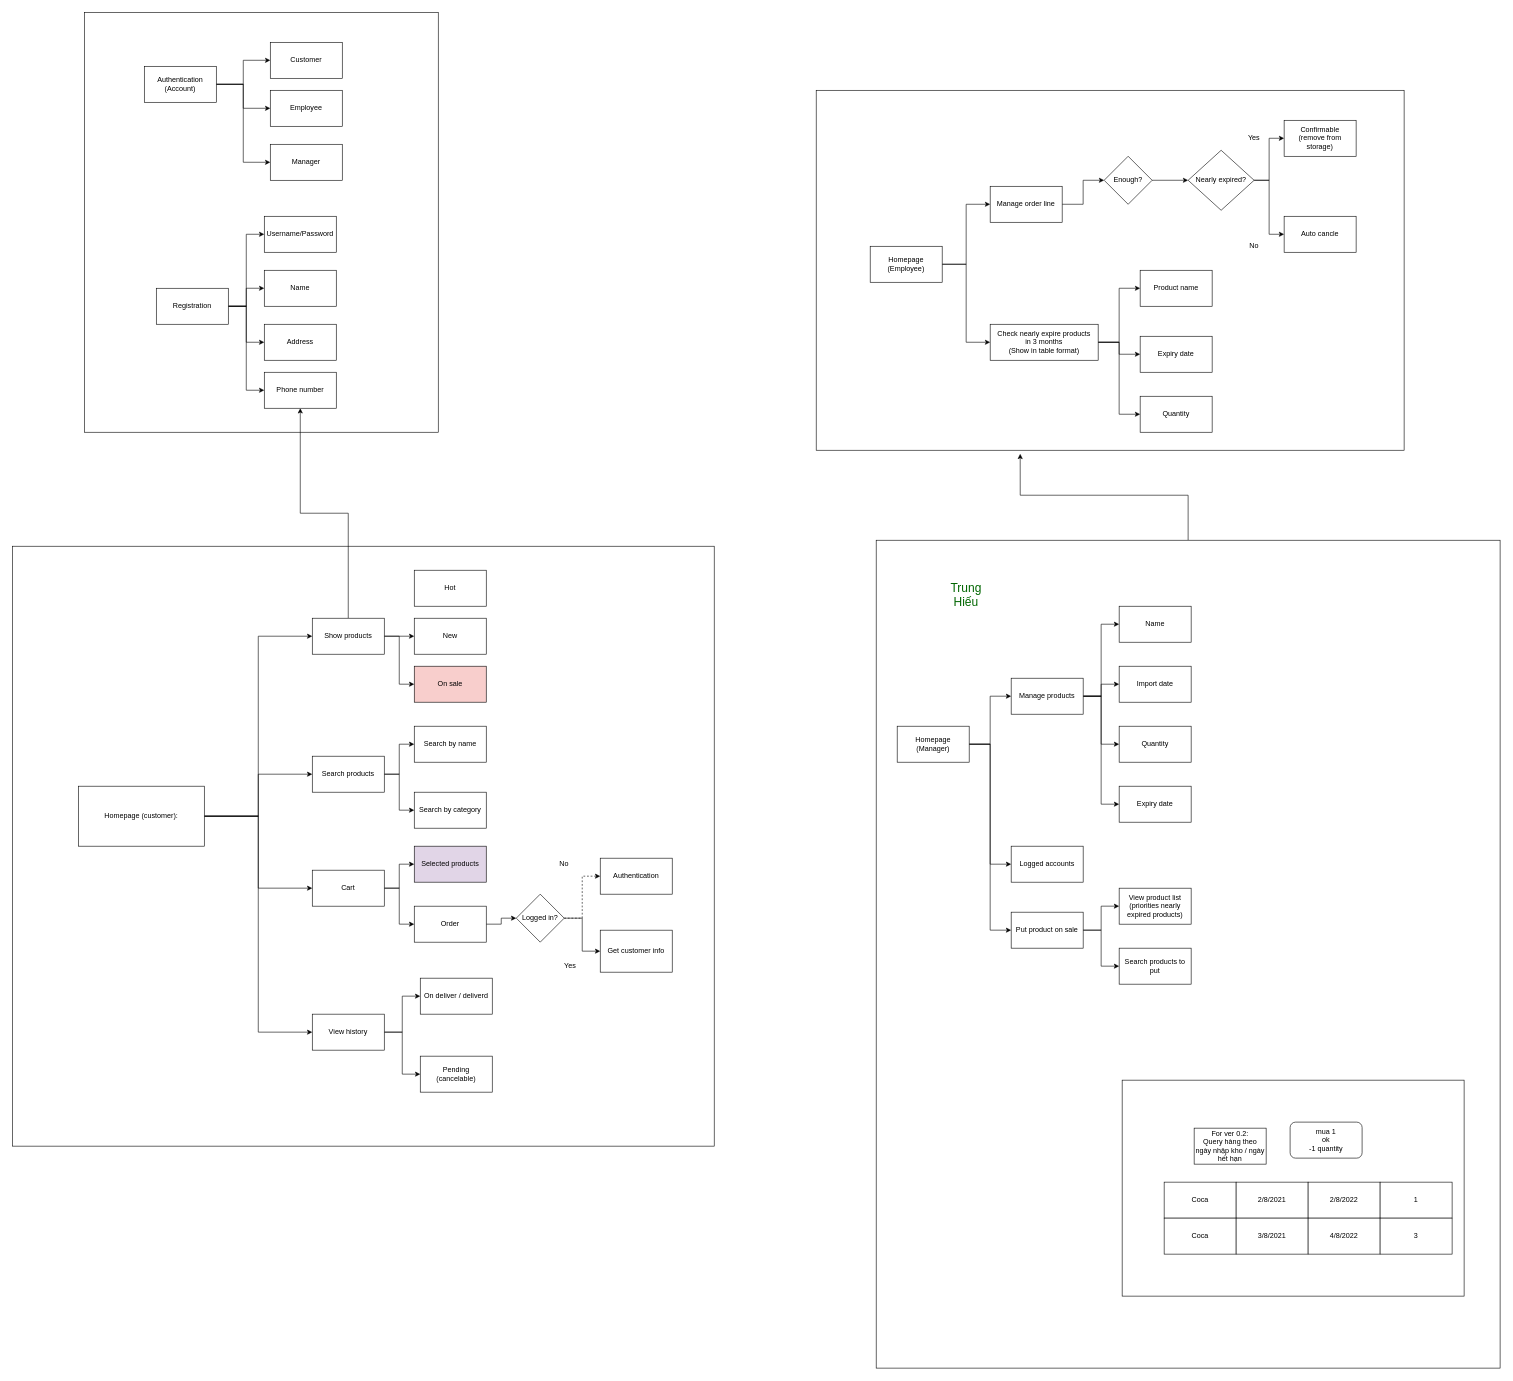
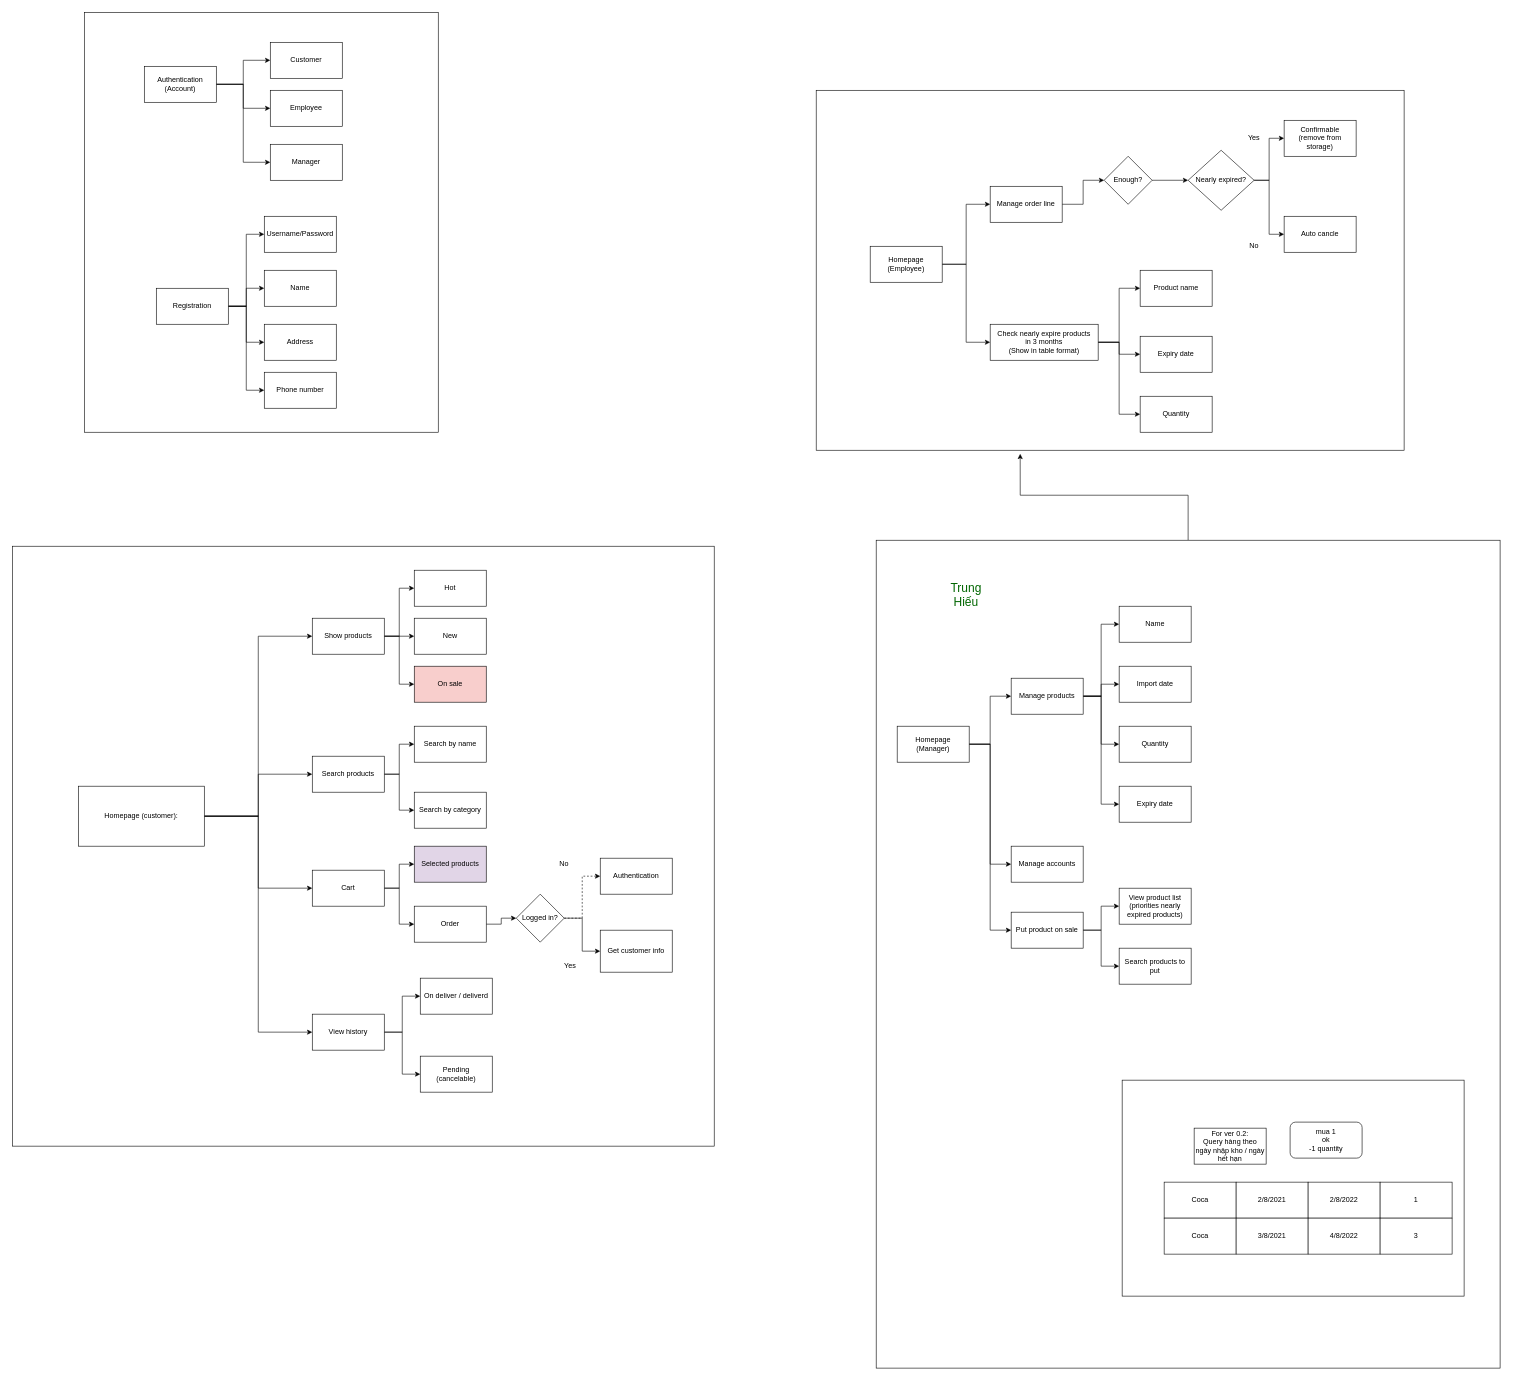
edge "Show products" -> "Phone number": now "Show products" -> "Hot"
node "Logged accounts": label "Logged accounts" -> "Manage accounts"
